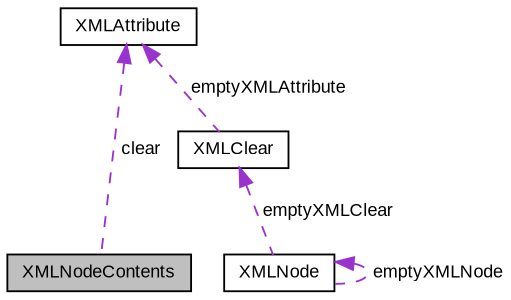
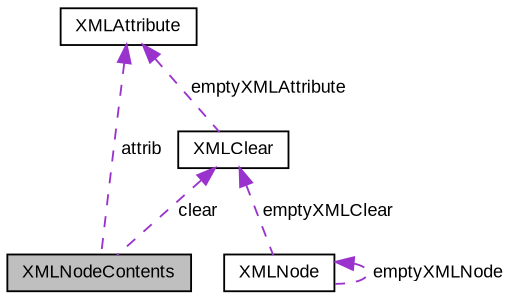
edge "XMLNodeContents" -> "XMLAttribute": label " clear" -> " attrib"
edge "XMLNodeContents" -> "XMLClear": added, label "clear"
